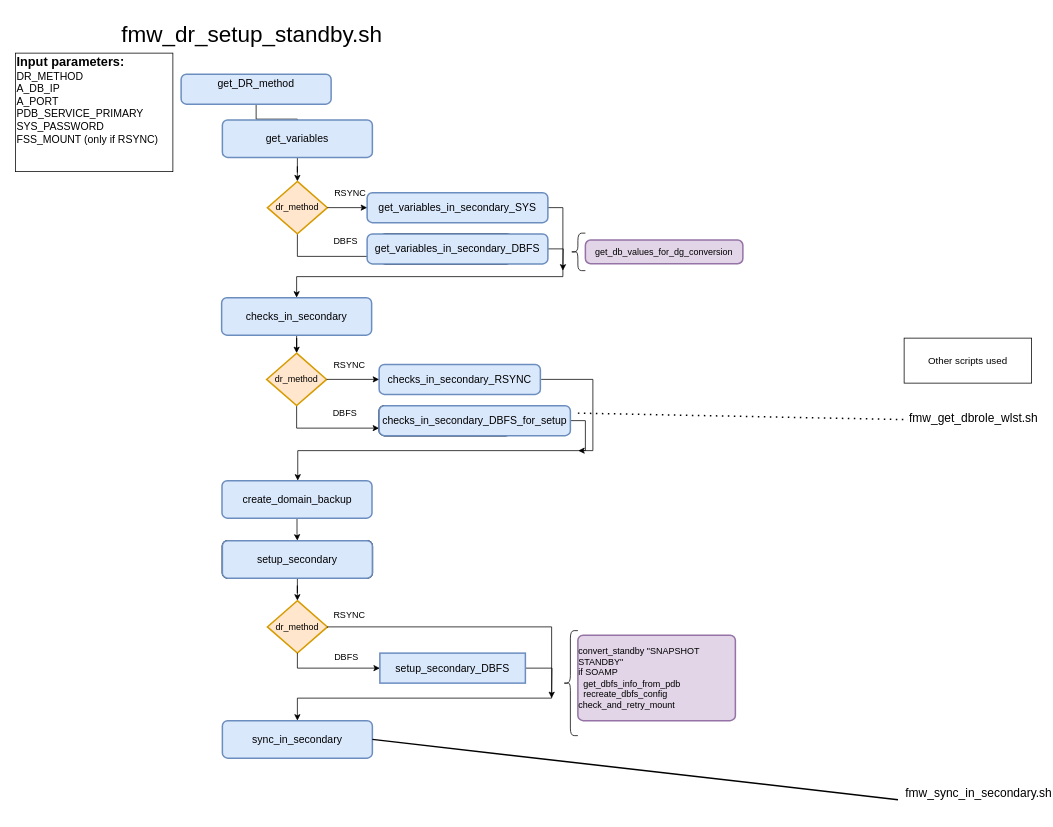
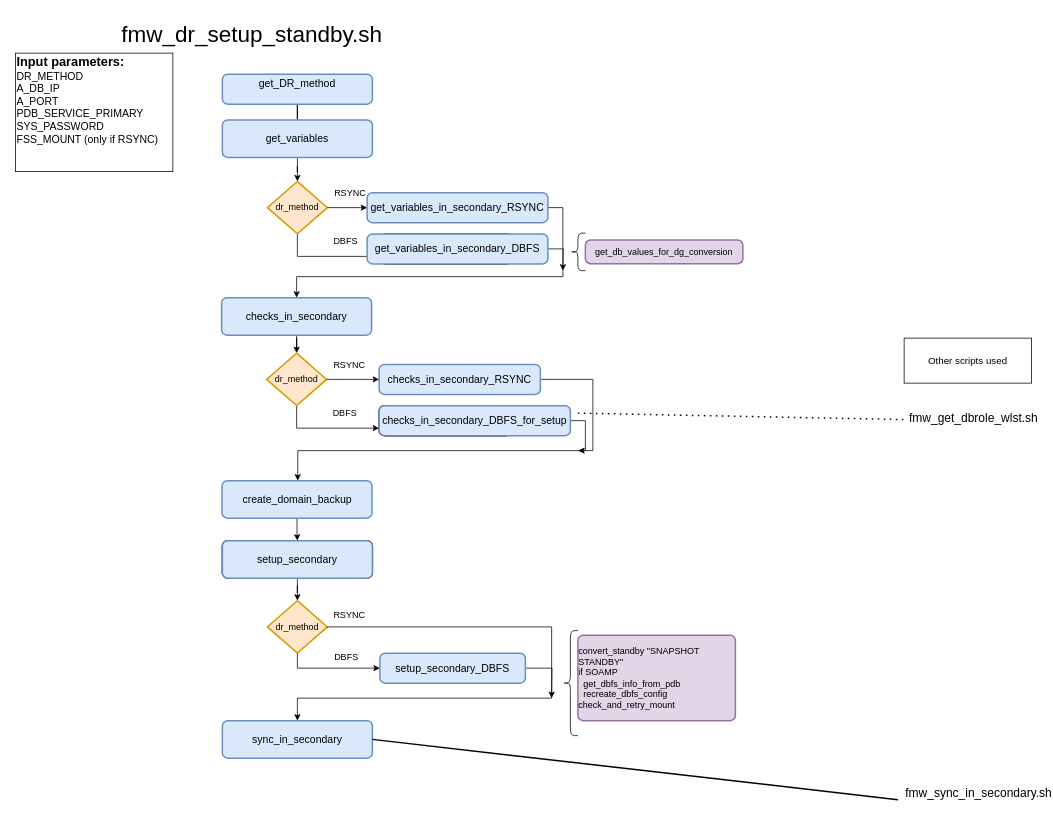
node "get_DR_method": moved (256, 89) -> (297, 89)
node "get_variables_in_secondary_SYS": label "get_variables_in_secondary_SYS" -> "get_variables_in_secondary_RSYNC"
node "setup_secondary_DBFS": shape rectangle -> rounded rectangle
